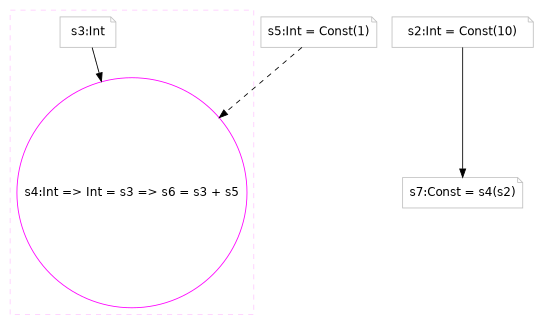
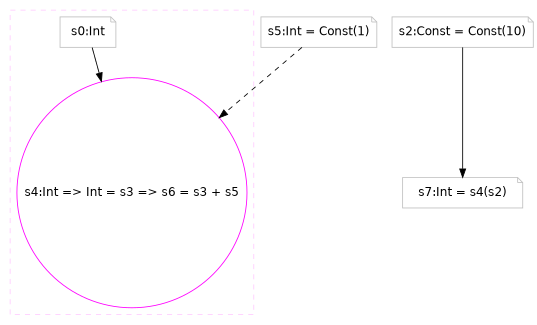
node "s3:Int": label "s3:Int" -> "s0:Int"
node "s2:Int = Const(10)": label "s2:Int = Const(10)" -> "s2:Const = Const(10)"
node "s7:Const = s4(s2)": label "s7:Const = s4(s2)" -> "s7:Int = s4(s2)"
